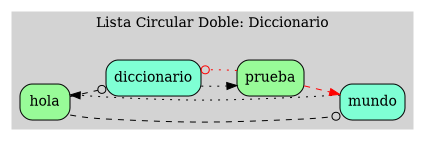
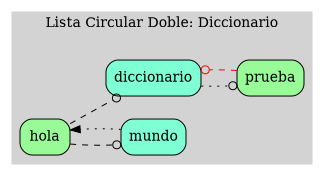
edge "prueba" -> "diccionario": style dotted -> dashed
edge "diccionario" -> "prueba": arrowhead normal -> odot
edge "prueba" -> "mundo": removed
